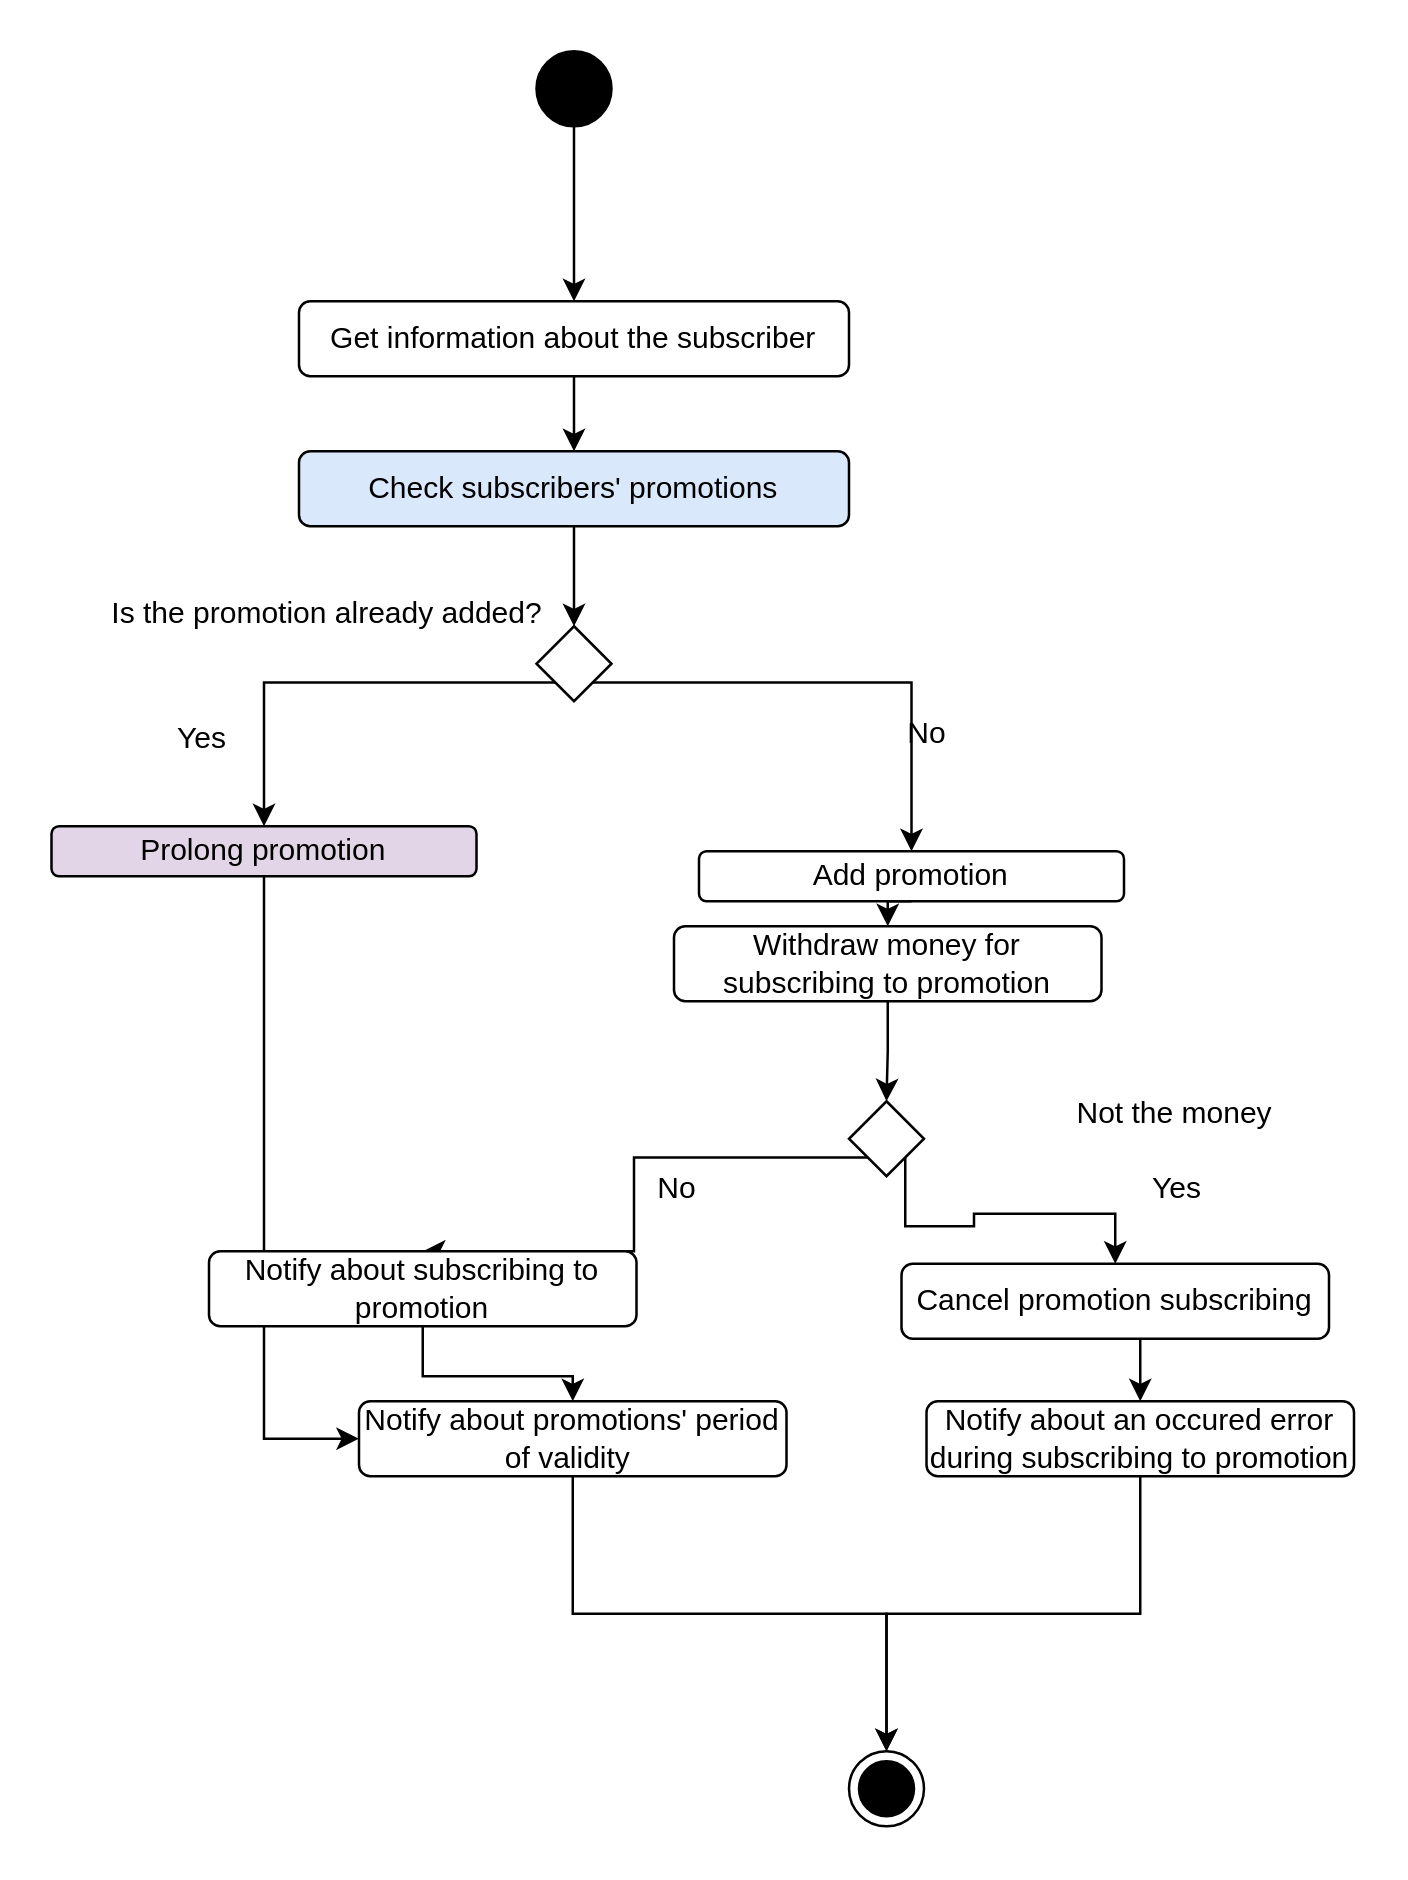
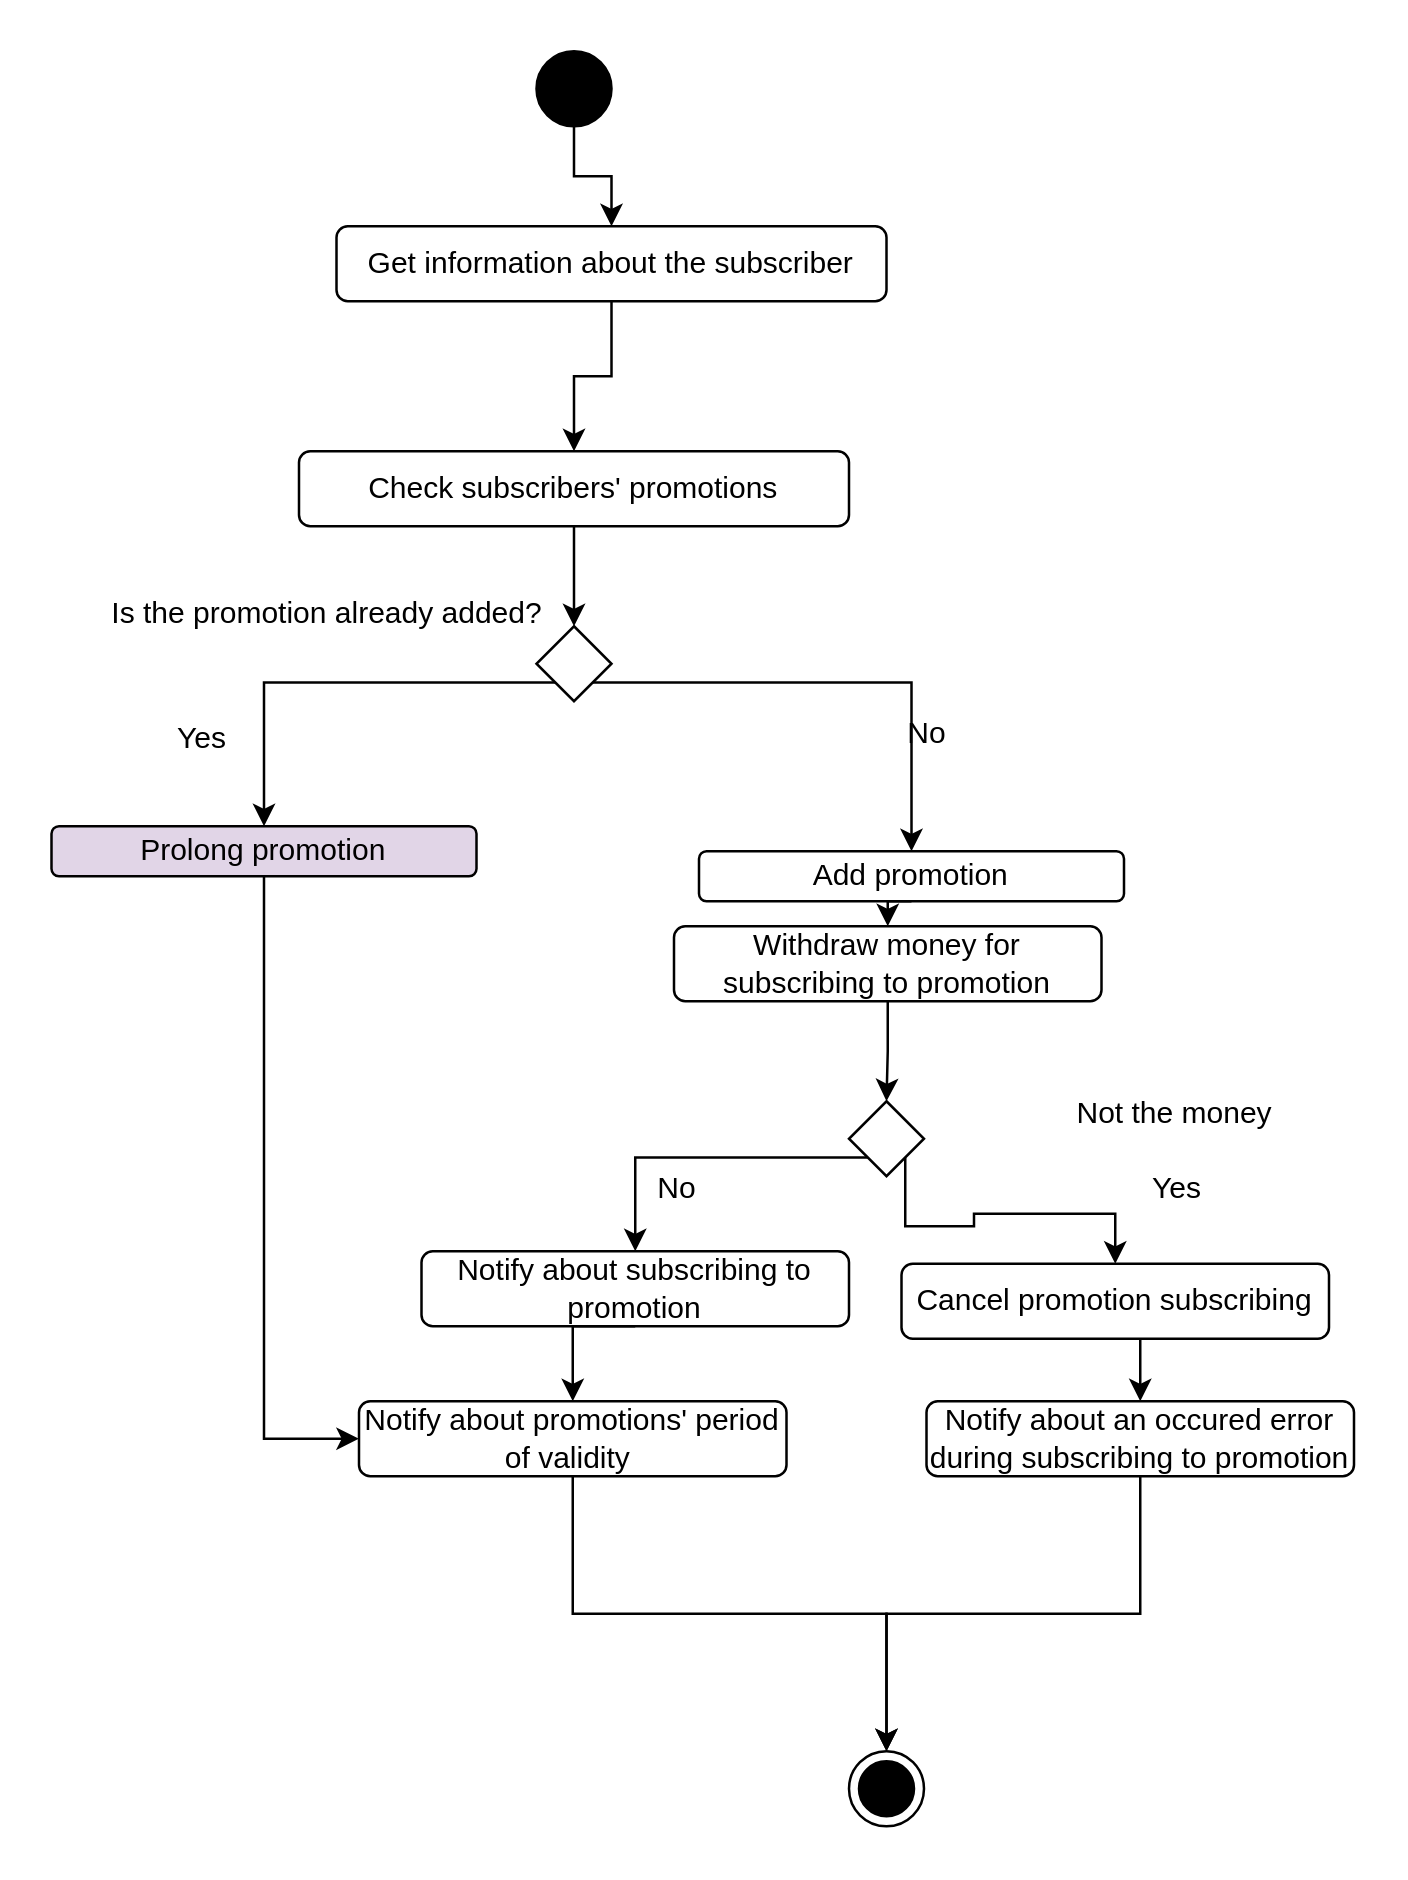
node "Get information about the subscriber": moved (574, 339) -> (611, 264)
node "Check subscribers' promotions": fillcolor #dae8fc -> #ffffff
node "Notify about subscribing to promotion": moved (423, 1289) -> (635, 1289)
